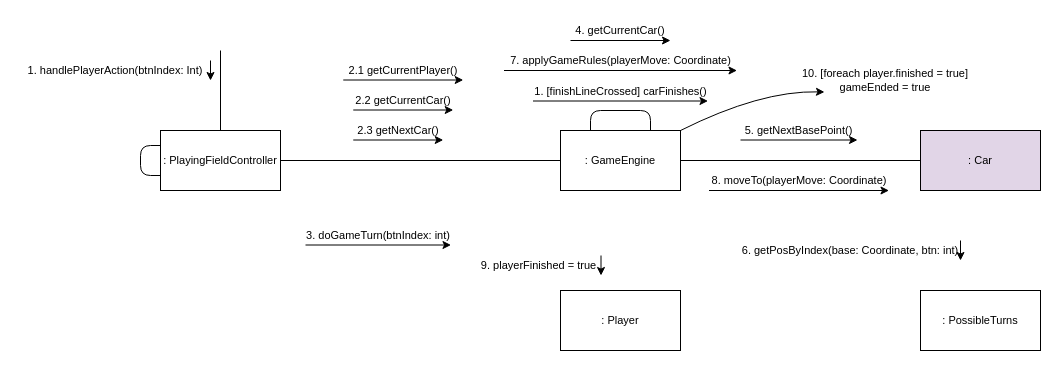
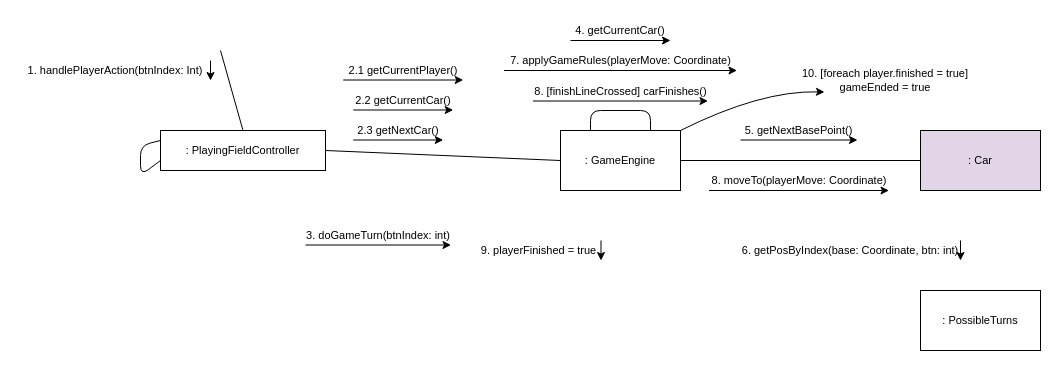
node "1. [finishLineCrossed] carFinishes()": label "1. [finishLineCrossed] carFinishes()" -> "8. [finishLineCrossed] carFinishes()"
node ": PlayingFieldController": size 120x60 -> 165x40
node "9. playerFinished = true": moved (539, 266) -> (539, 251)
node ": Player": removed
